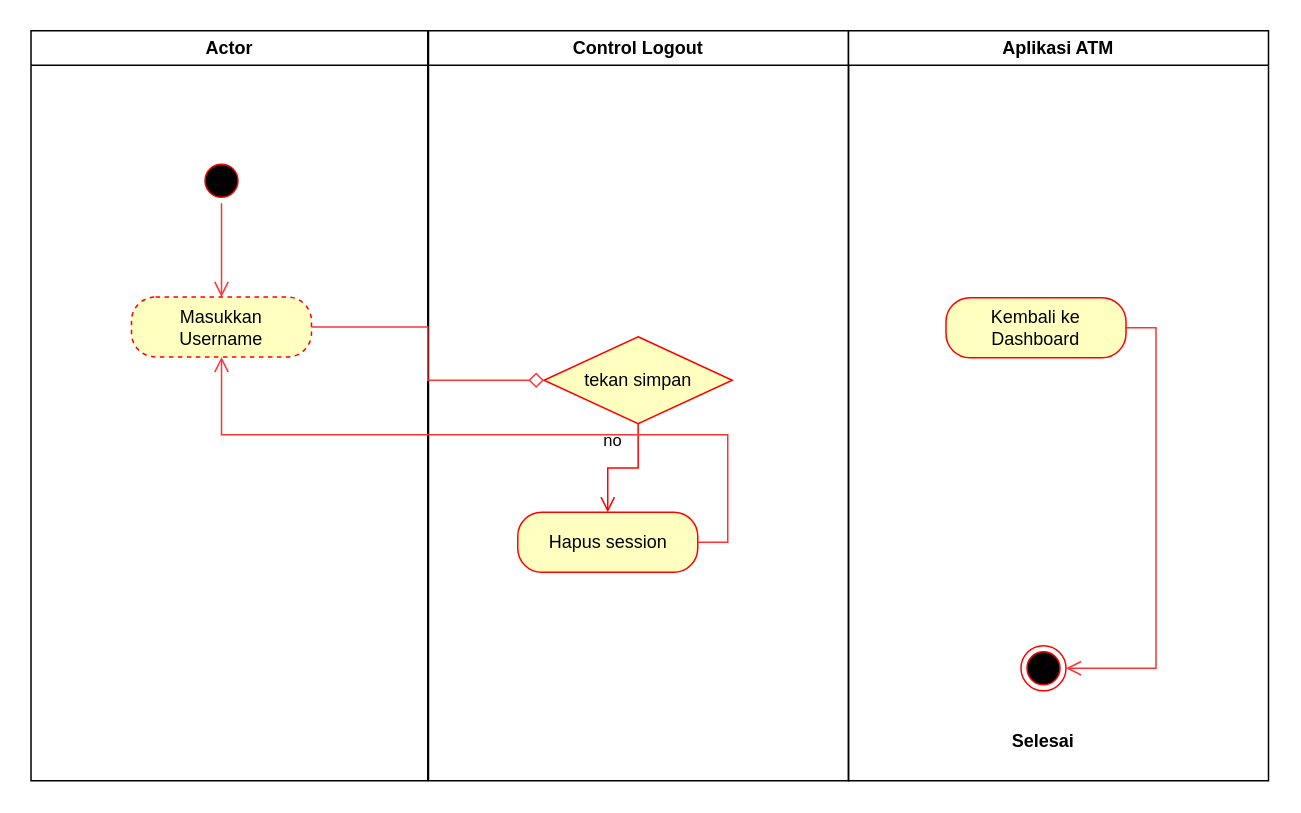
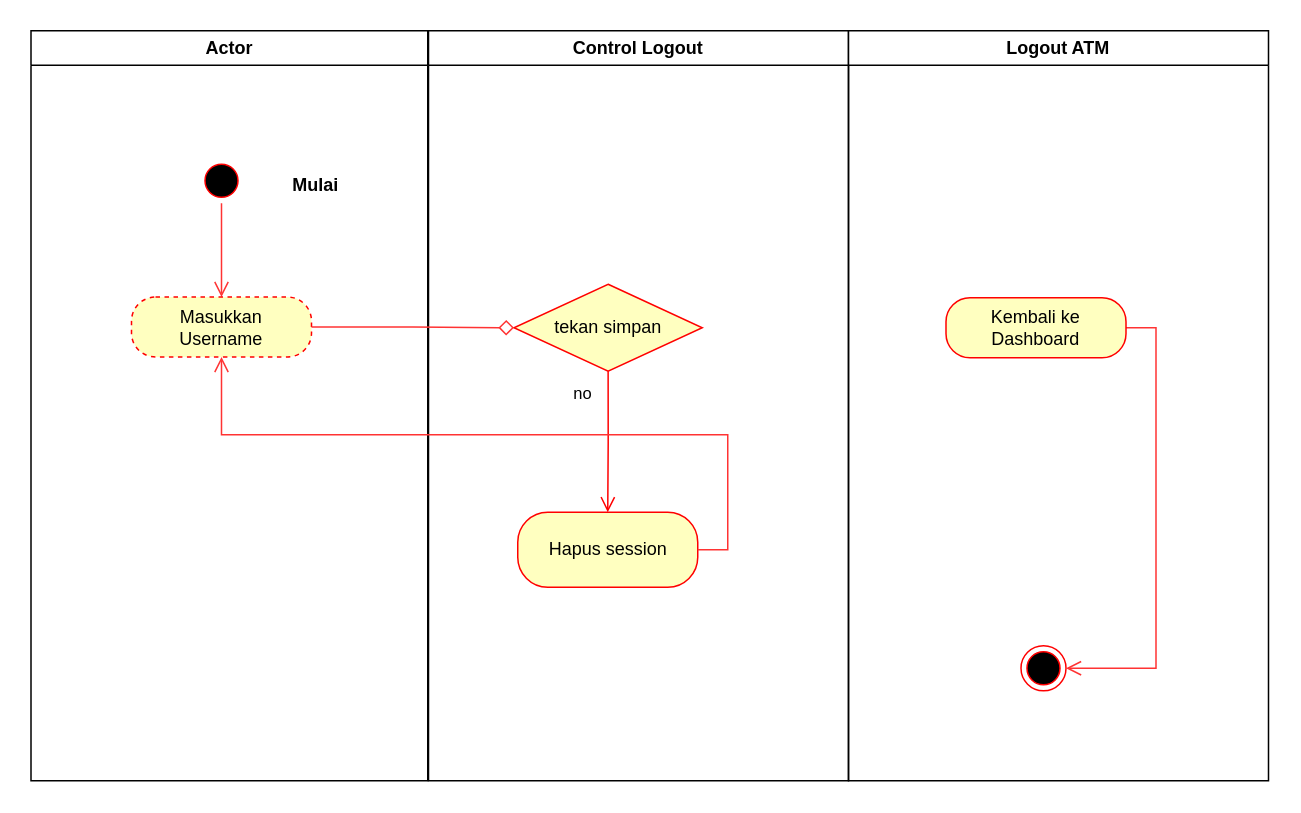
node "Aplikasi ATM": label "Aplikasi ATM" -> "Logout ATM"
node "Mulai": added
node "tekan simpan": moved (638, 380) -> (608, 328)
node "Hapus session": size 180x60 -> 180x75
node "Selesai": removed
